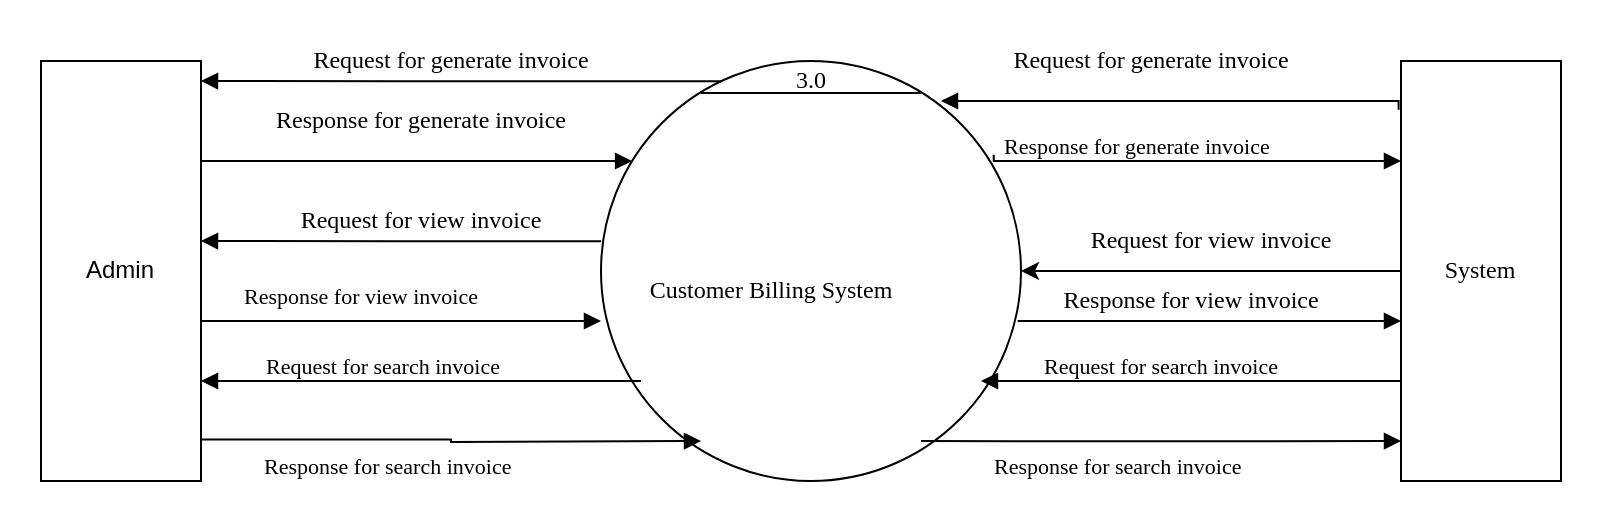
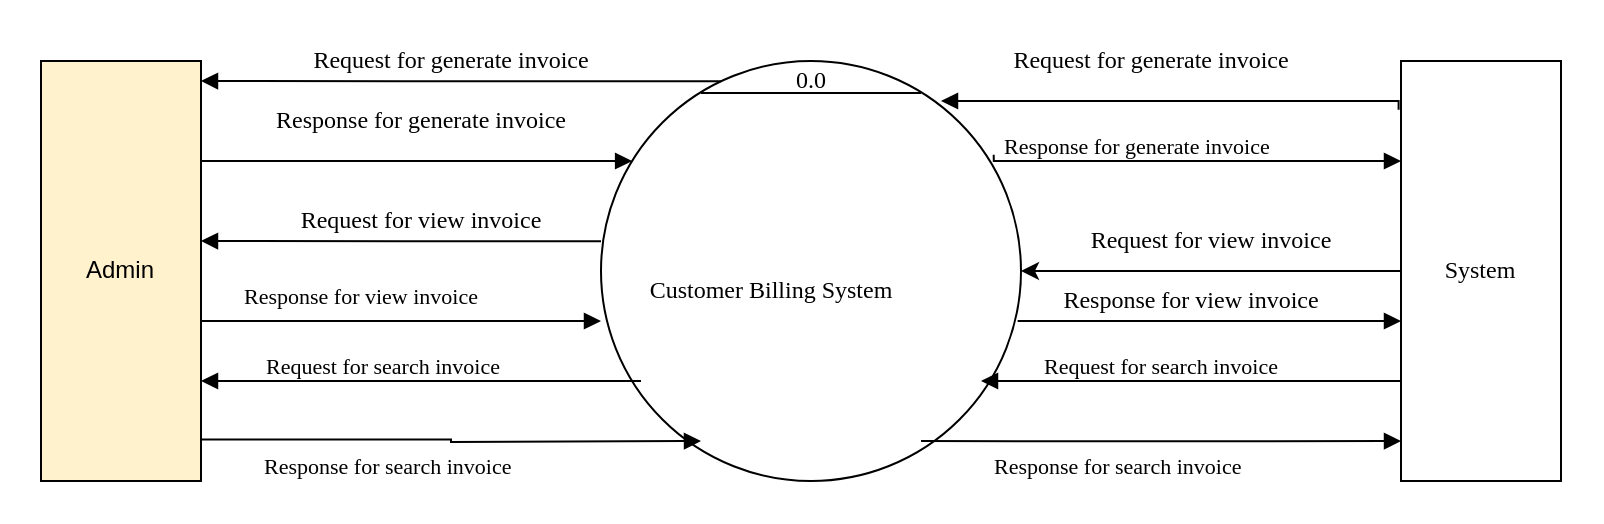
node "3.0": label "3.0" -> "0.0"
node "Admin": fillcolor #ffffff -> #fff2cc
